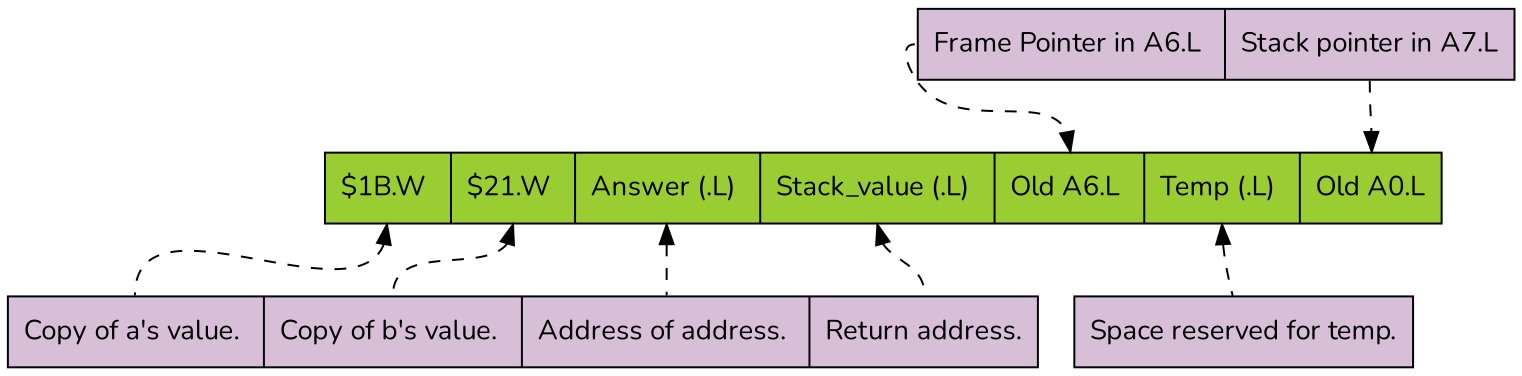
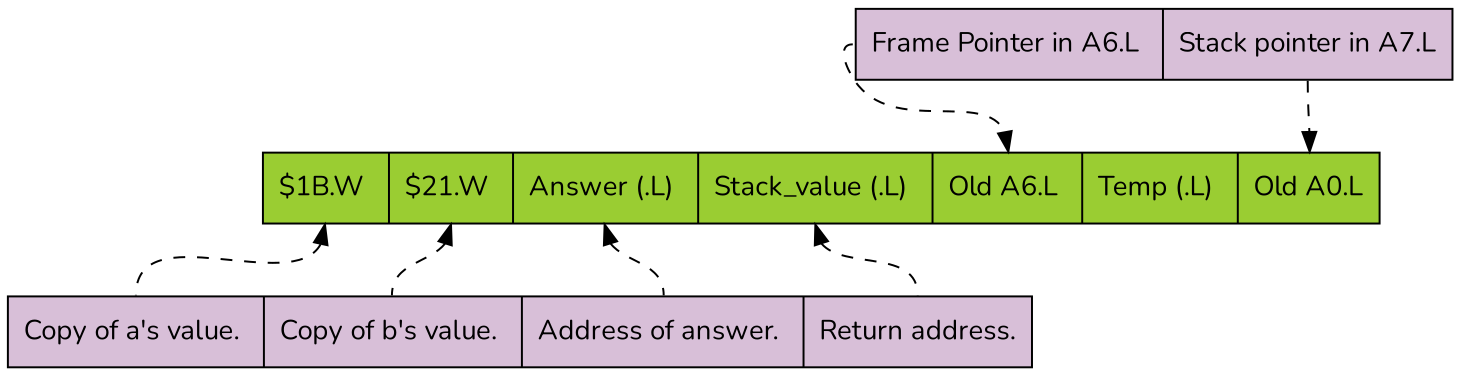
node "Copy of a's value.": text "Address of address." -> "Address of answer."
node "Space reserved for temp.": removed
